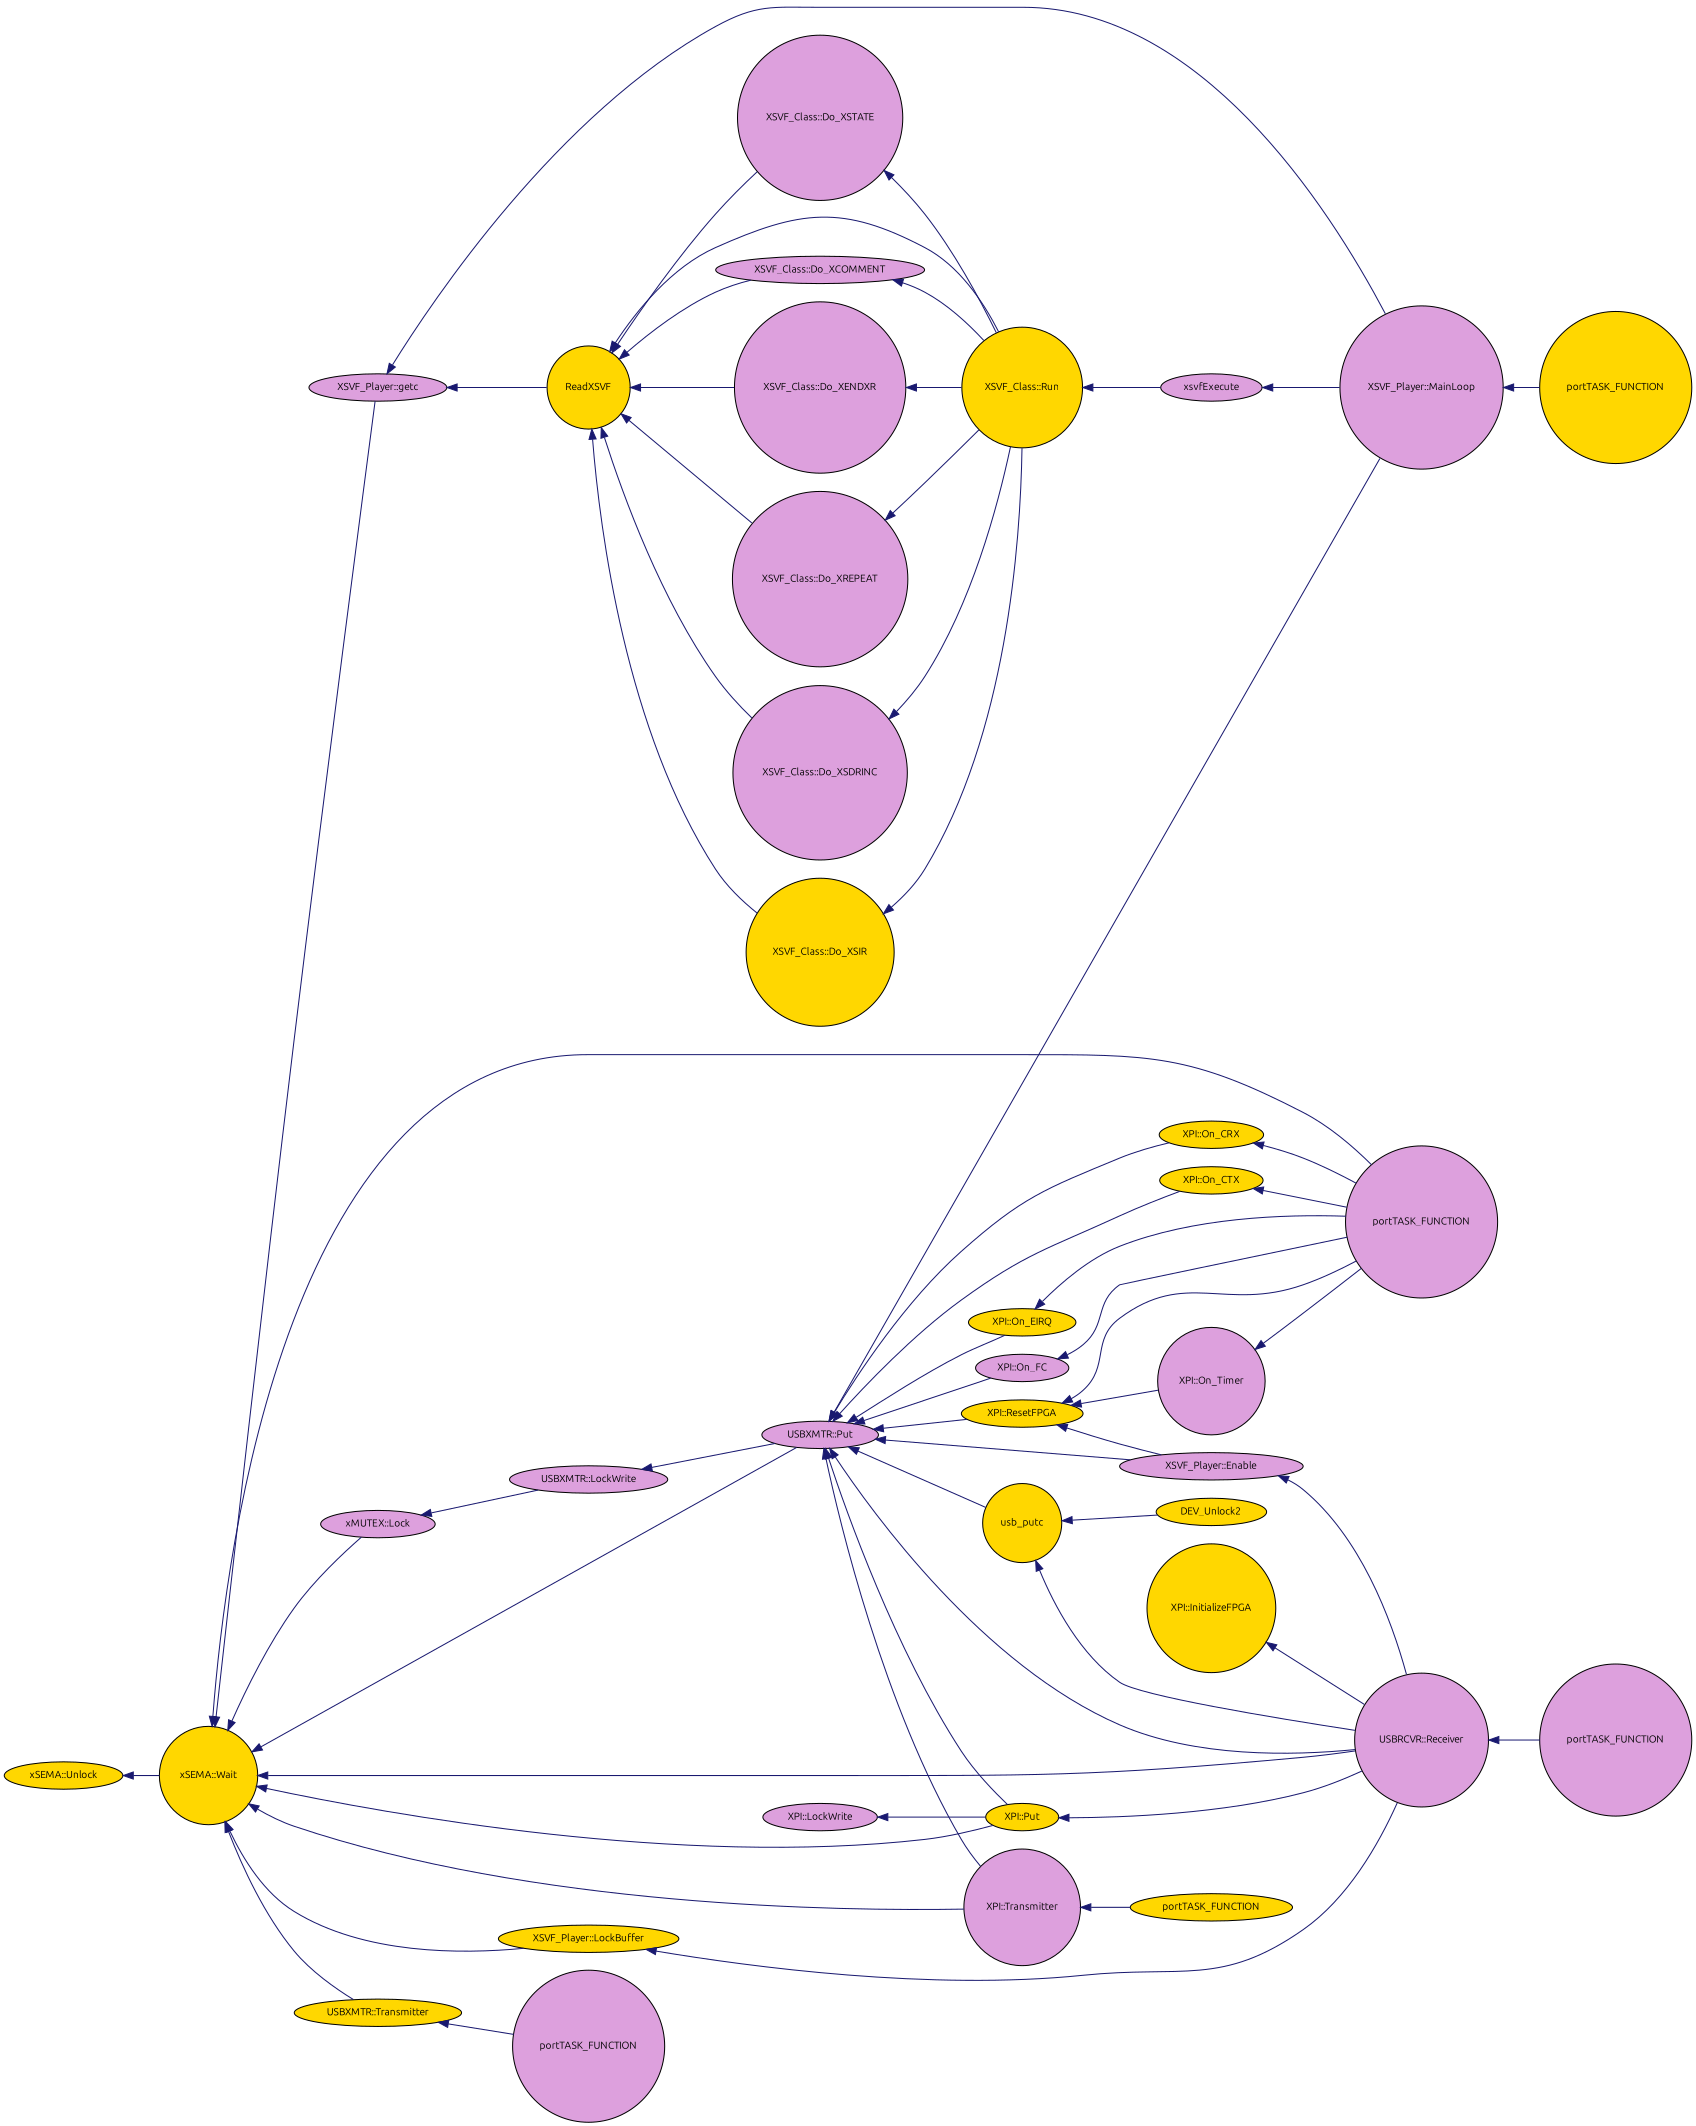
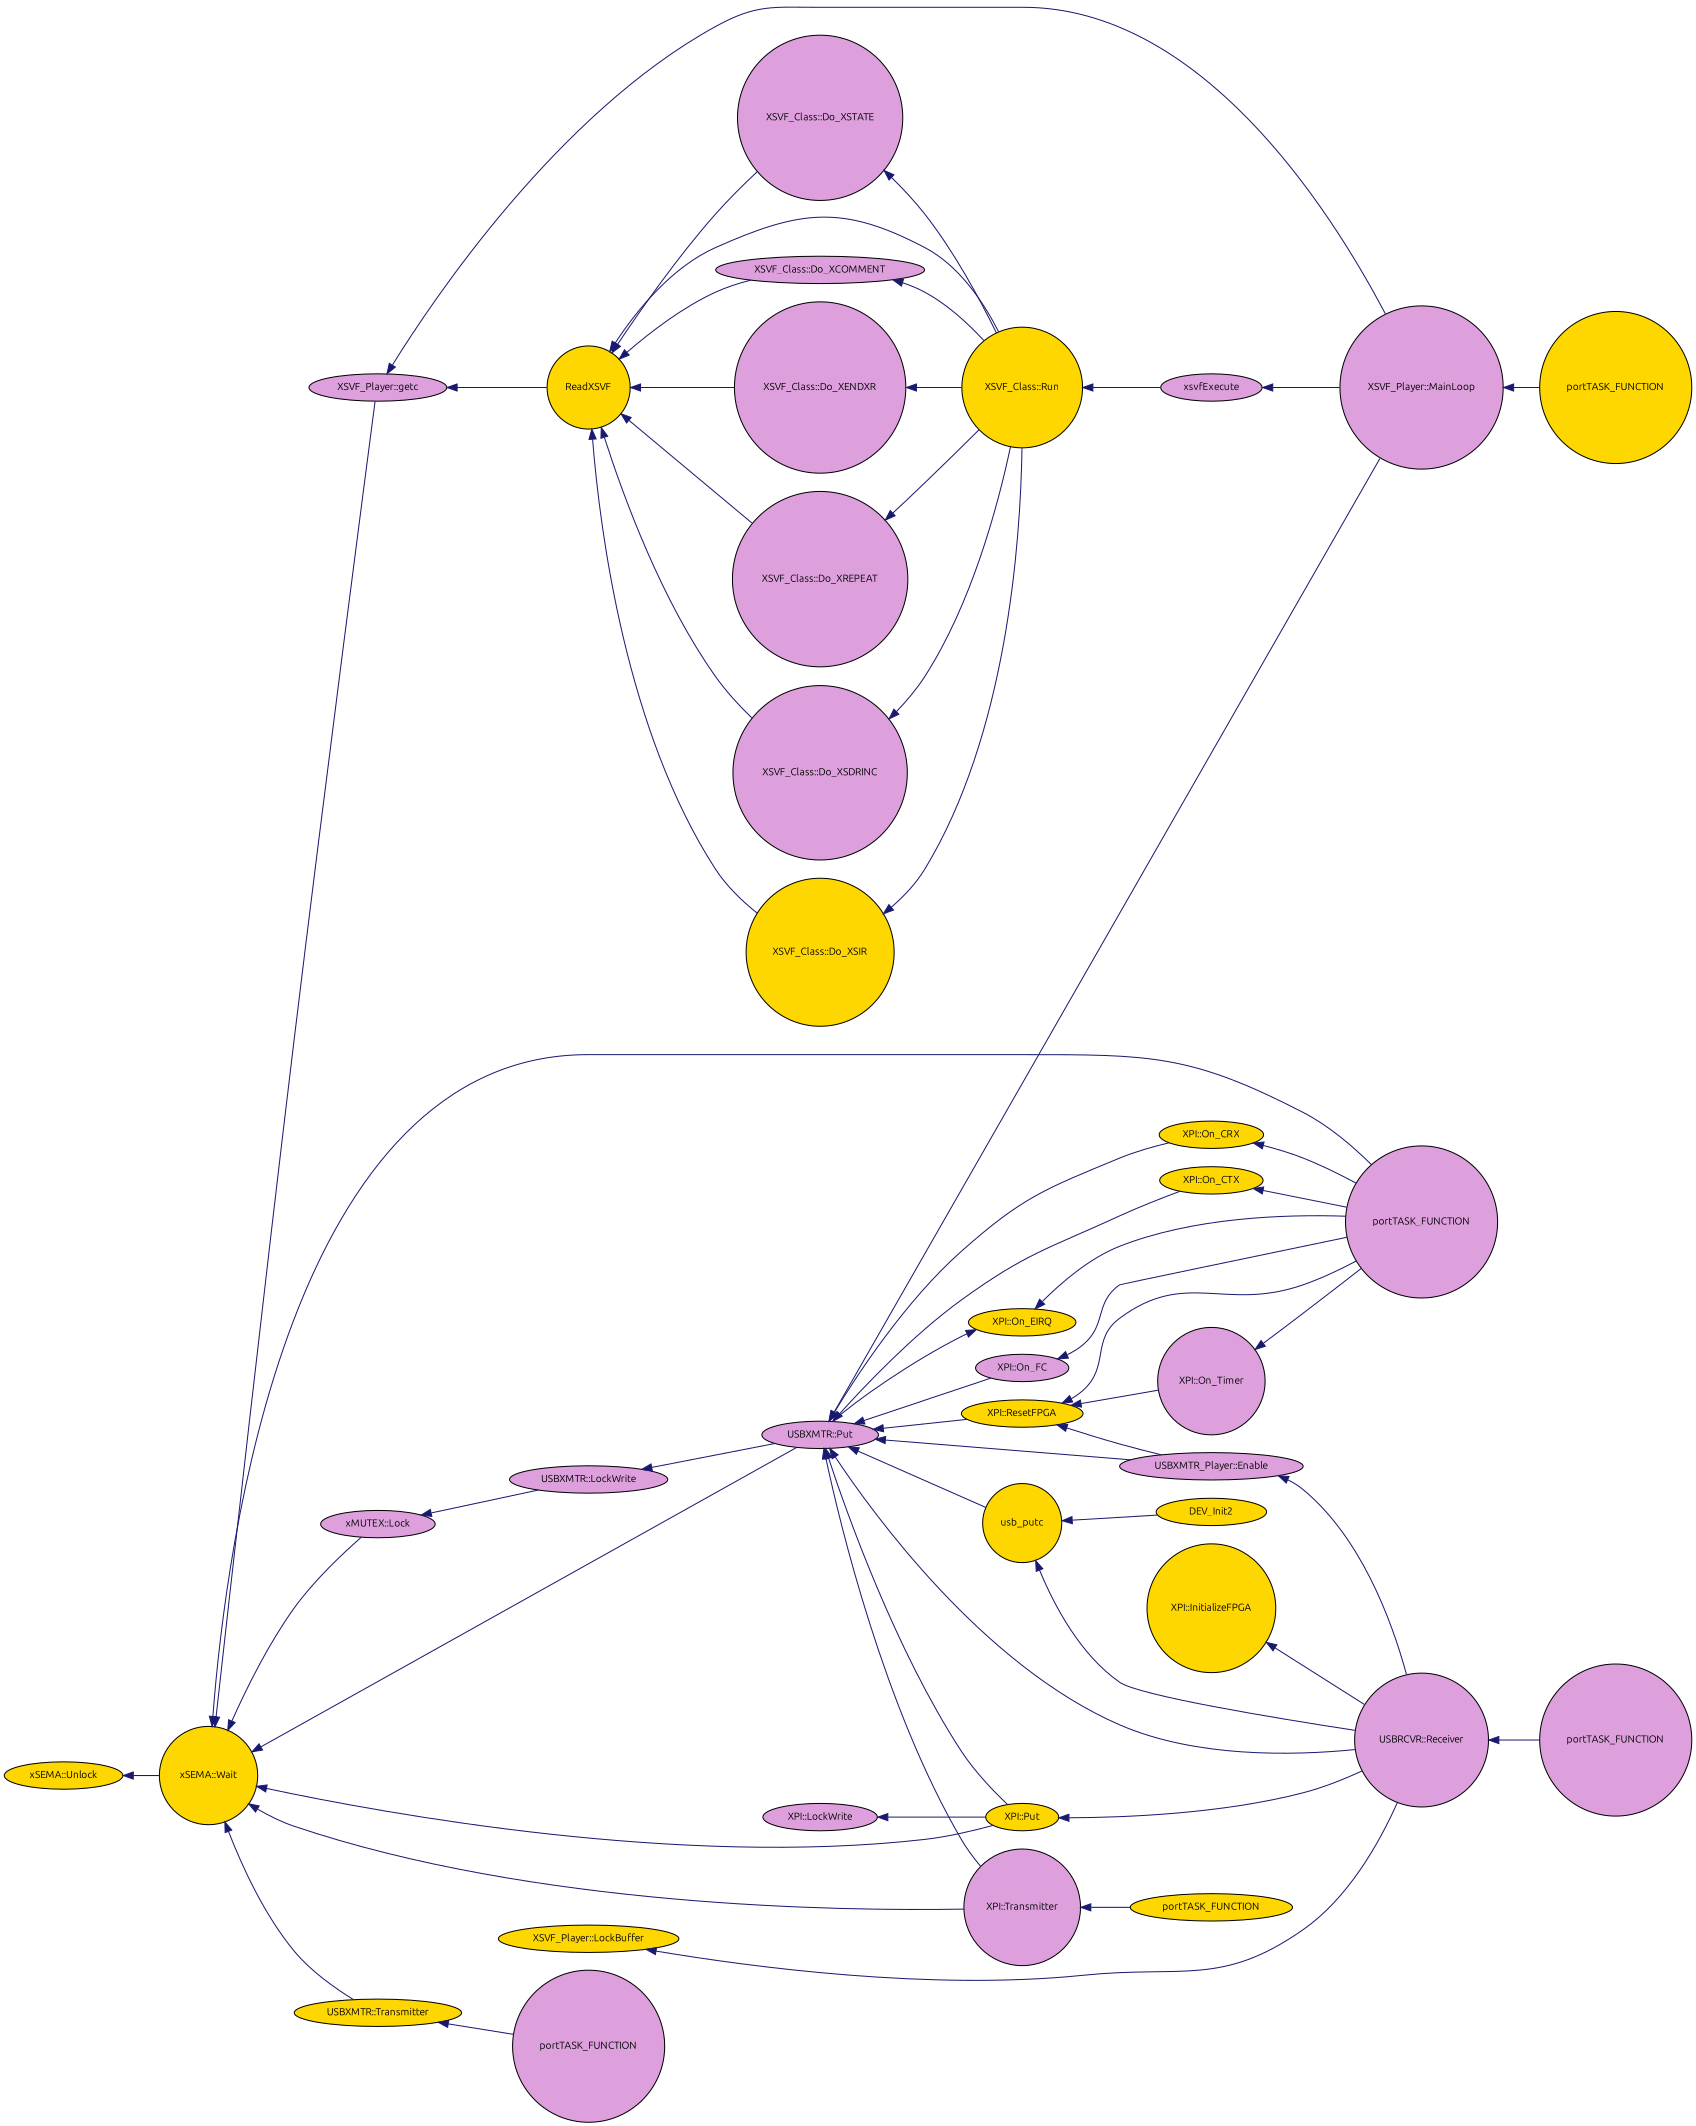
edge "XPI::On_EIRQ" -> "USBXMTR::Put": reversed
node "XSVF_Player::Enable": label "XSVF_Player::Enable" -> "USBXMTR_Player::Enable"
node "DEV_Unlock2": label "DEV_Unlock2" -> "DEV_Init2"
edge "USBRCVR::Receiver" -> "xSEMA::Wait": removed
edge "XSVF_Player::LockBuffer" -> "xSEMA::Wait": removed
